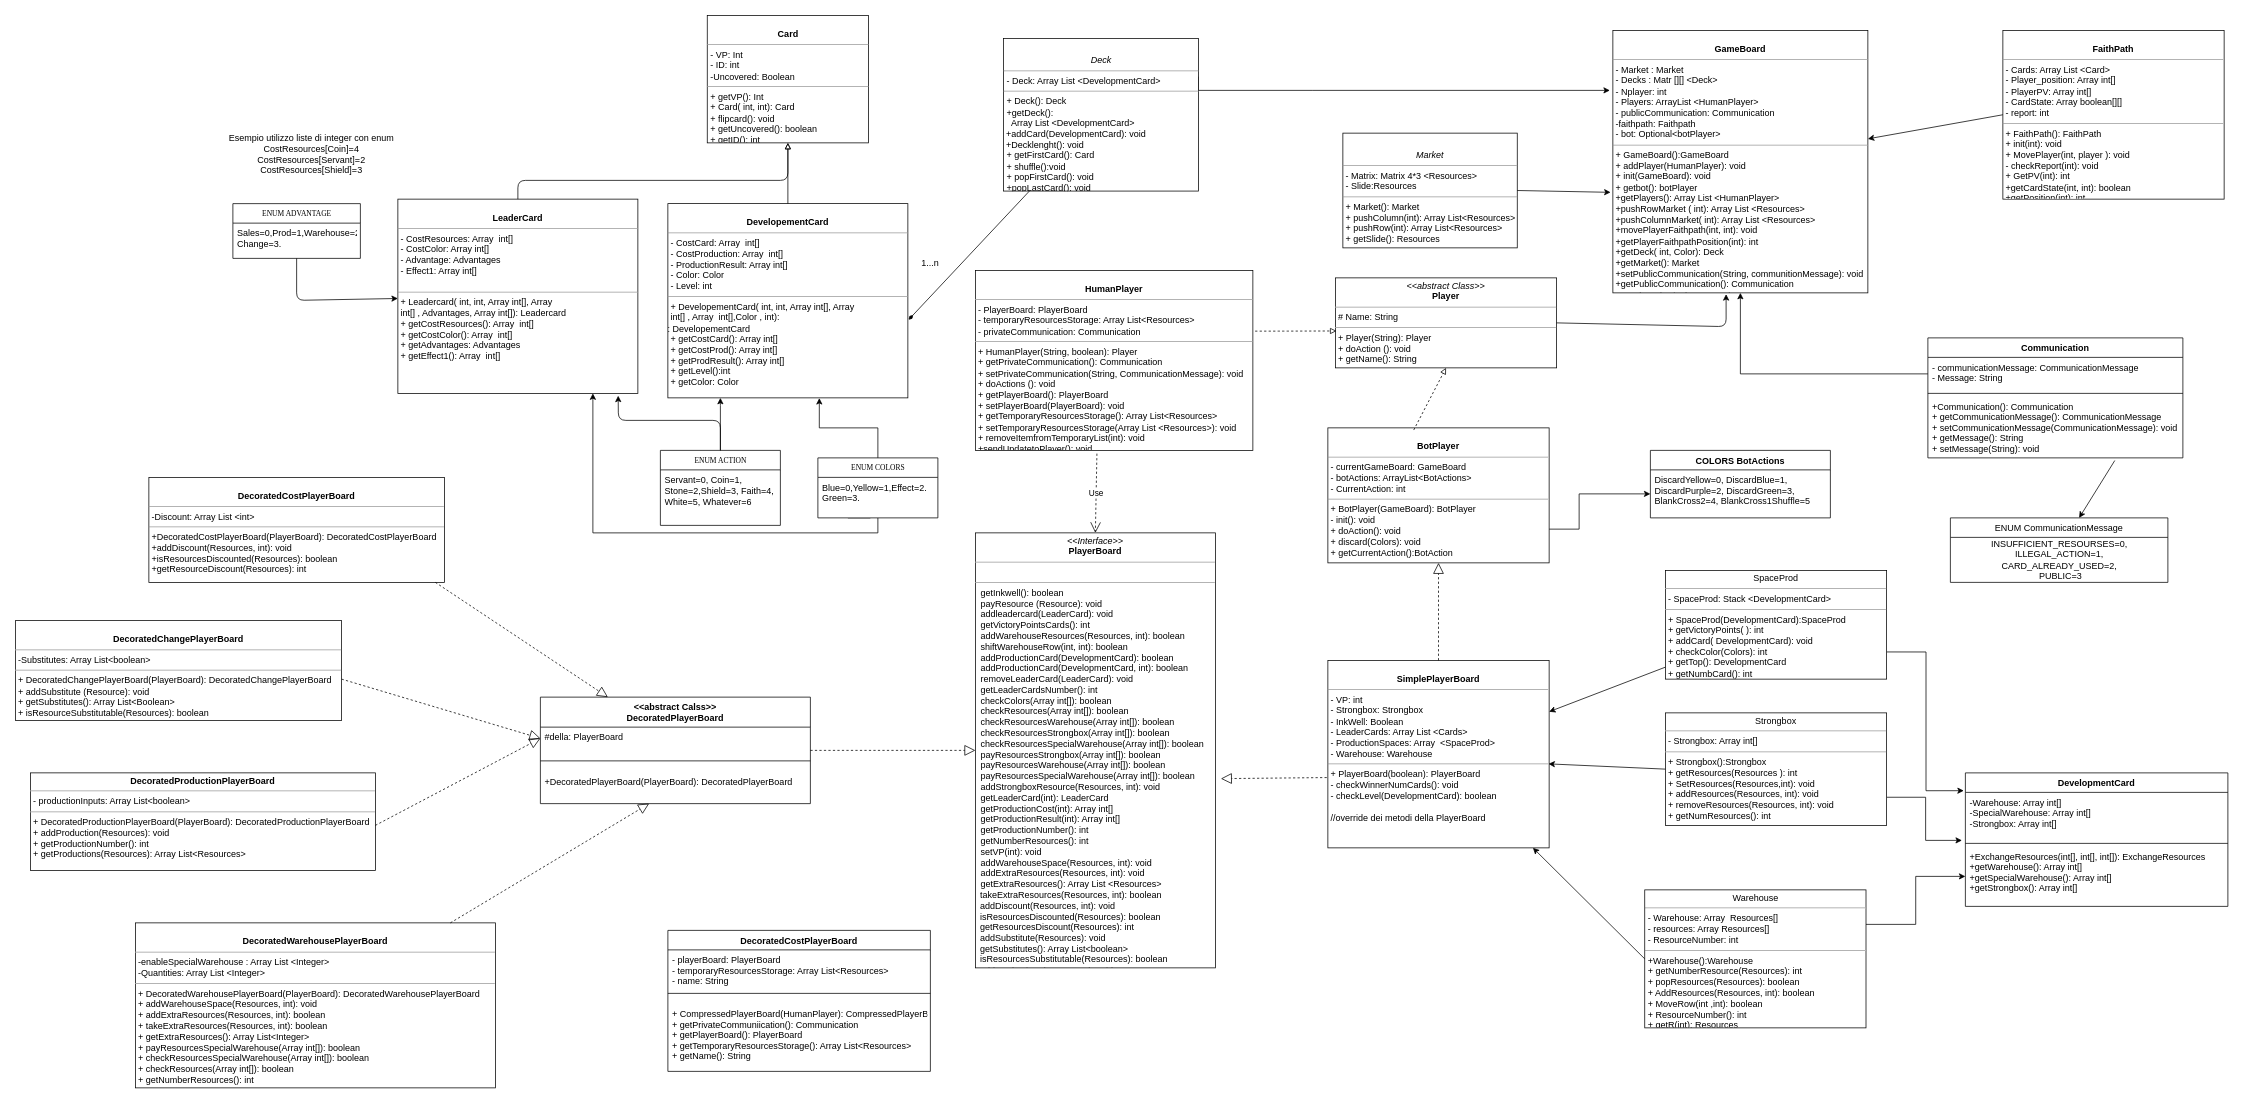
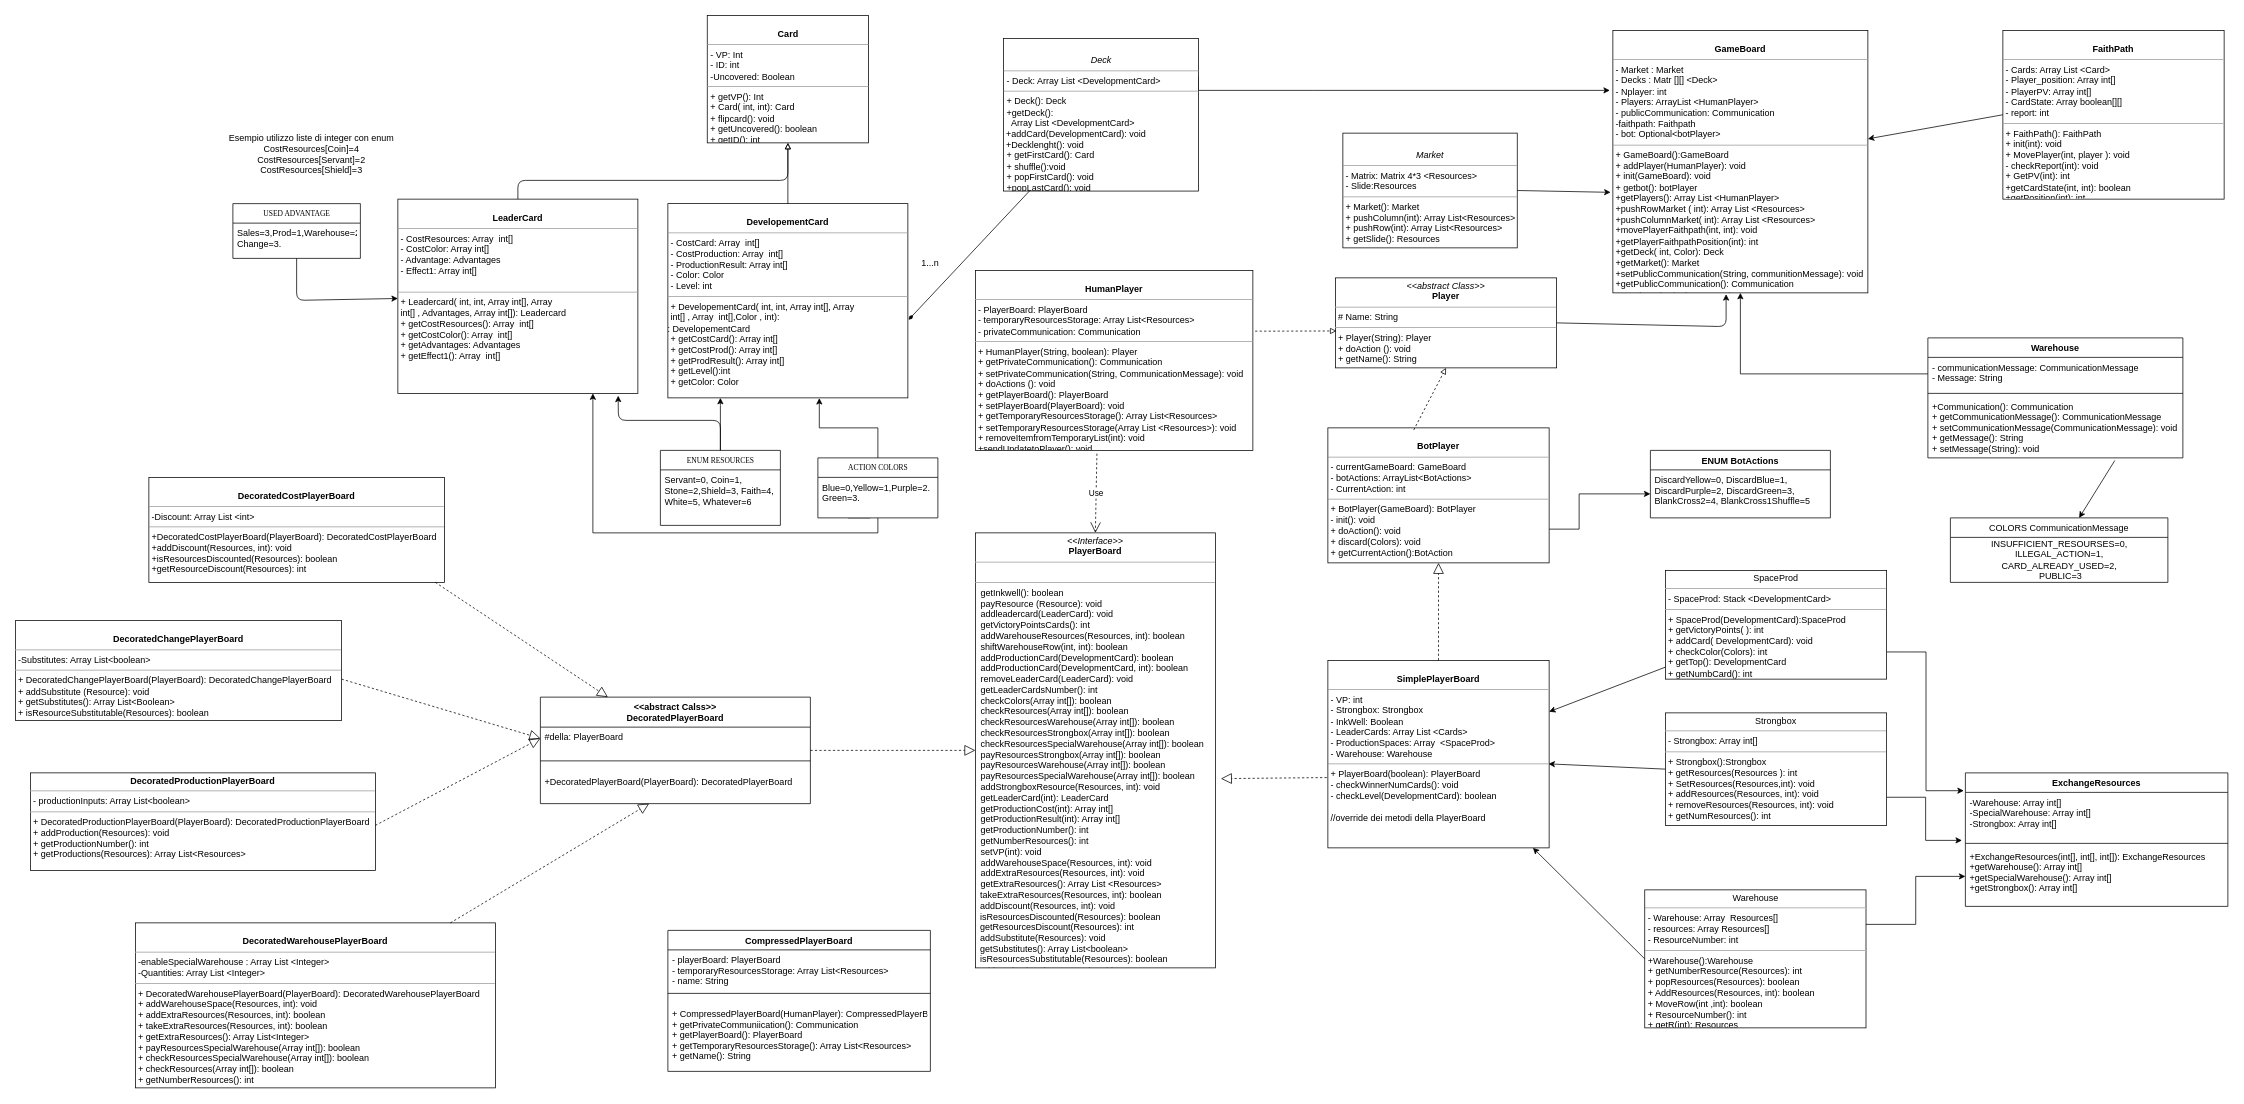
node "ENUM ADVANTAGE": label "ENUM ADVANTAGE" -> "USED ADVANTAGE"
node "Sales=0,Prod=1,Warehouse=2, Change=3.": label "Sales=0,Prod=1,Warehouse=2, Change=3." -> "Sales=3,Prod=1,Warehouse=2, Change=3."
node "Communication": label "Communication" -> "Warehouse"
node "ENUM ACTION": label "ENUM ACTION" -> "ENUM RESOURCES"
node "COLORS BotActions": label "COLORS BotActions" -> "ENUM BotActions"
node "ENUM COLORS": label "ENUM COLORS" -> "ACTION COLORS"
node "Blue=0,Yellow=1,Effect=2. Green=3.": label "Blue=0,Yellow=1,Effect=2. Green=3." -> "Blue=0,Yellow=1,Purple=2. Green=3."
node "ENUM CommunicationMessage": label "ENUM CommunicationMessage" -> "COLORS CommunicationMessage"
node "DevelopmentCard": label "DevelopmentCard" -> "ExchangeResources"
node "DecoratedCostPlayerBoard": label "DecoratedCostPlayerBoard" -> "CompressedPlayerBoard"
